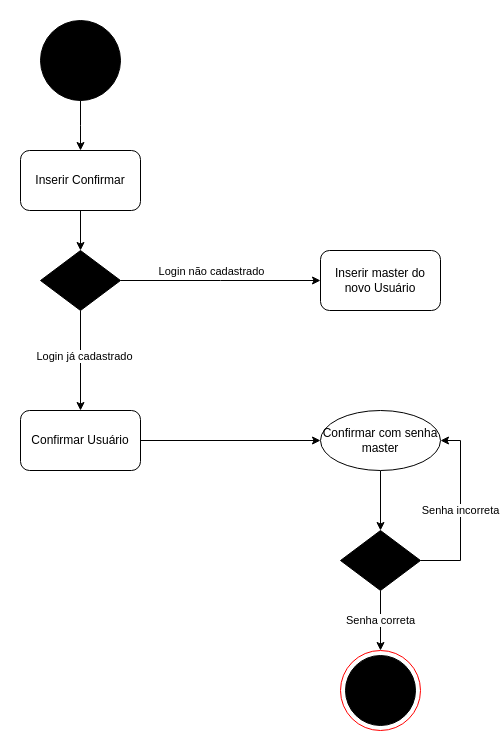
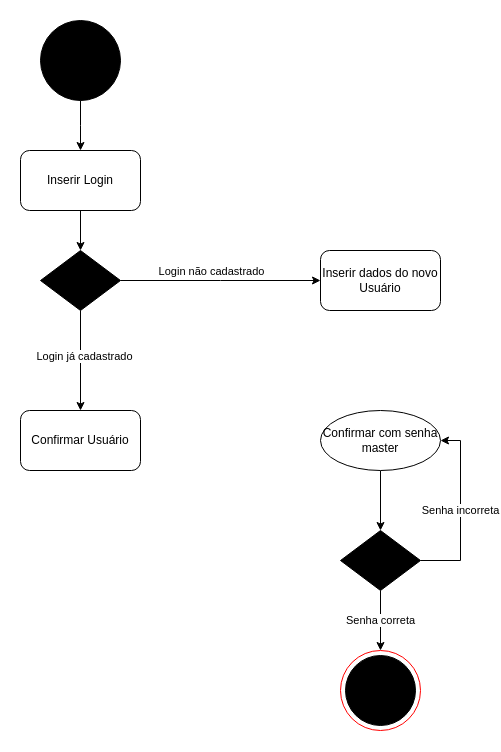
node "Inserir Confirmar": label "Inserir Confirmar" -> "Inserir Login"
node "Inserir master do novo Usuário": label "Inserir master do novo Usuário" -> "Inserir dados do novo Usuário"
edge "Confirmar Usuário" -> "Confirmar com senha master": removed
